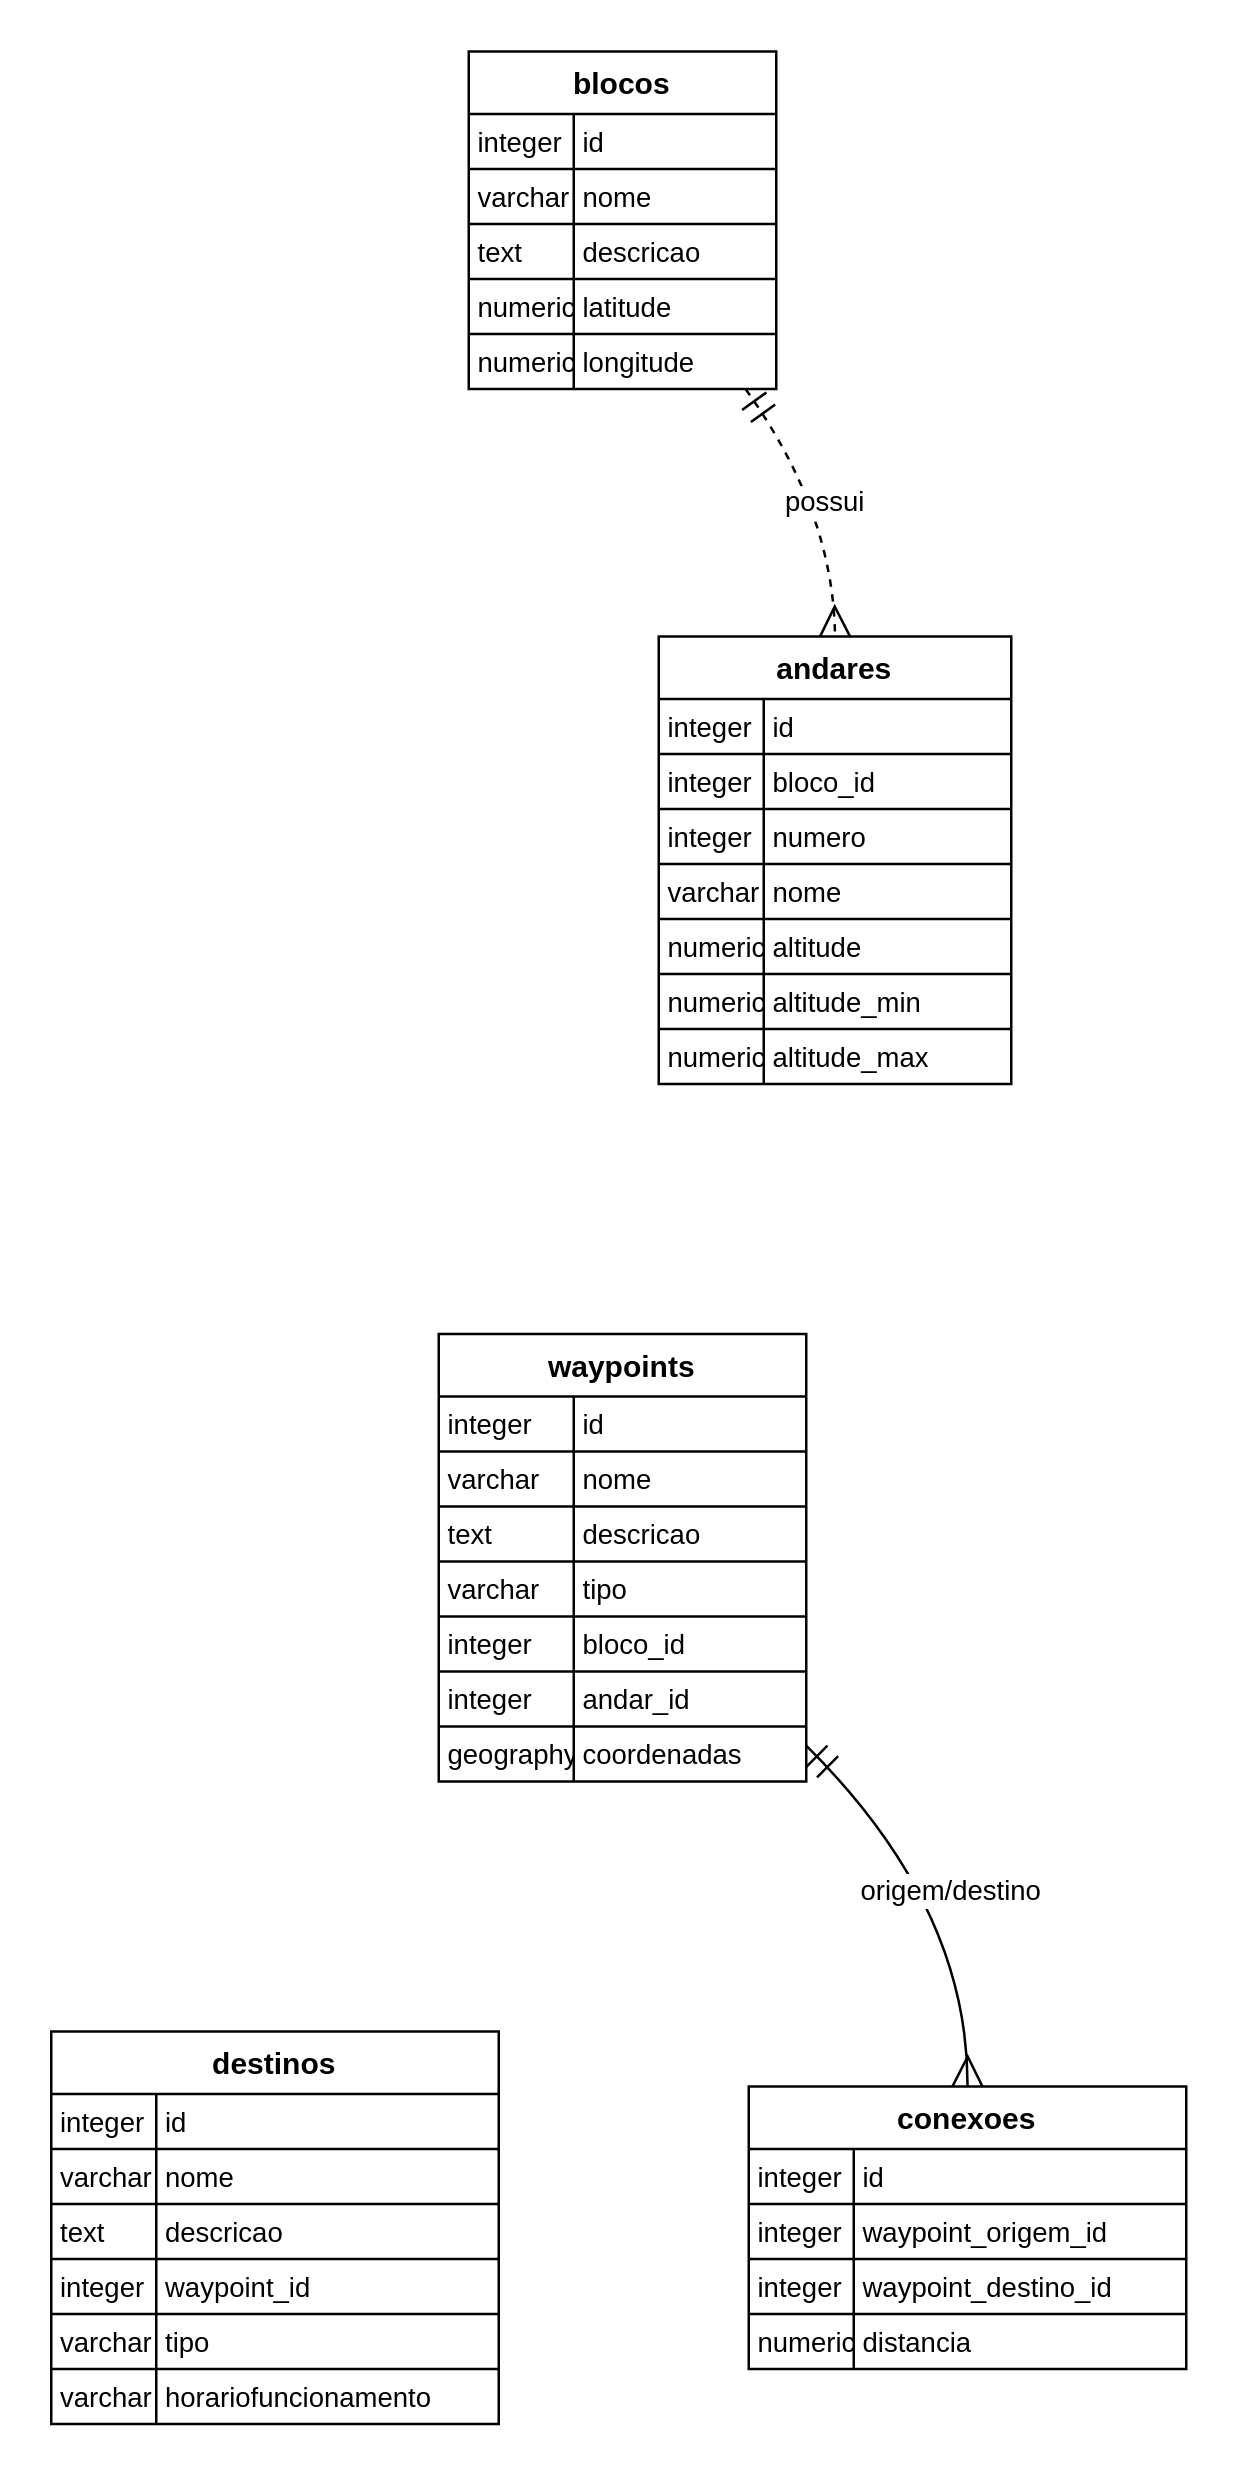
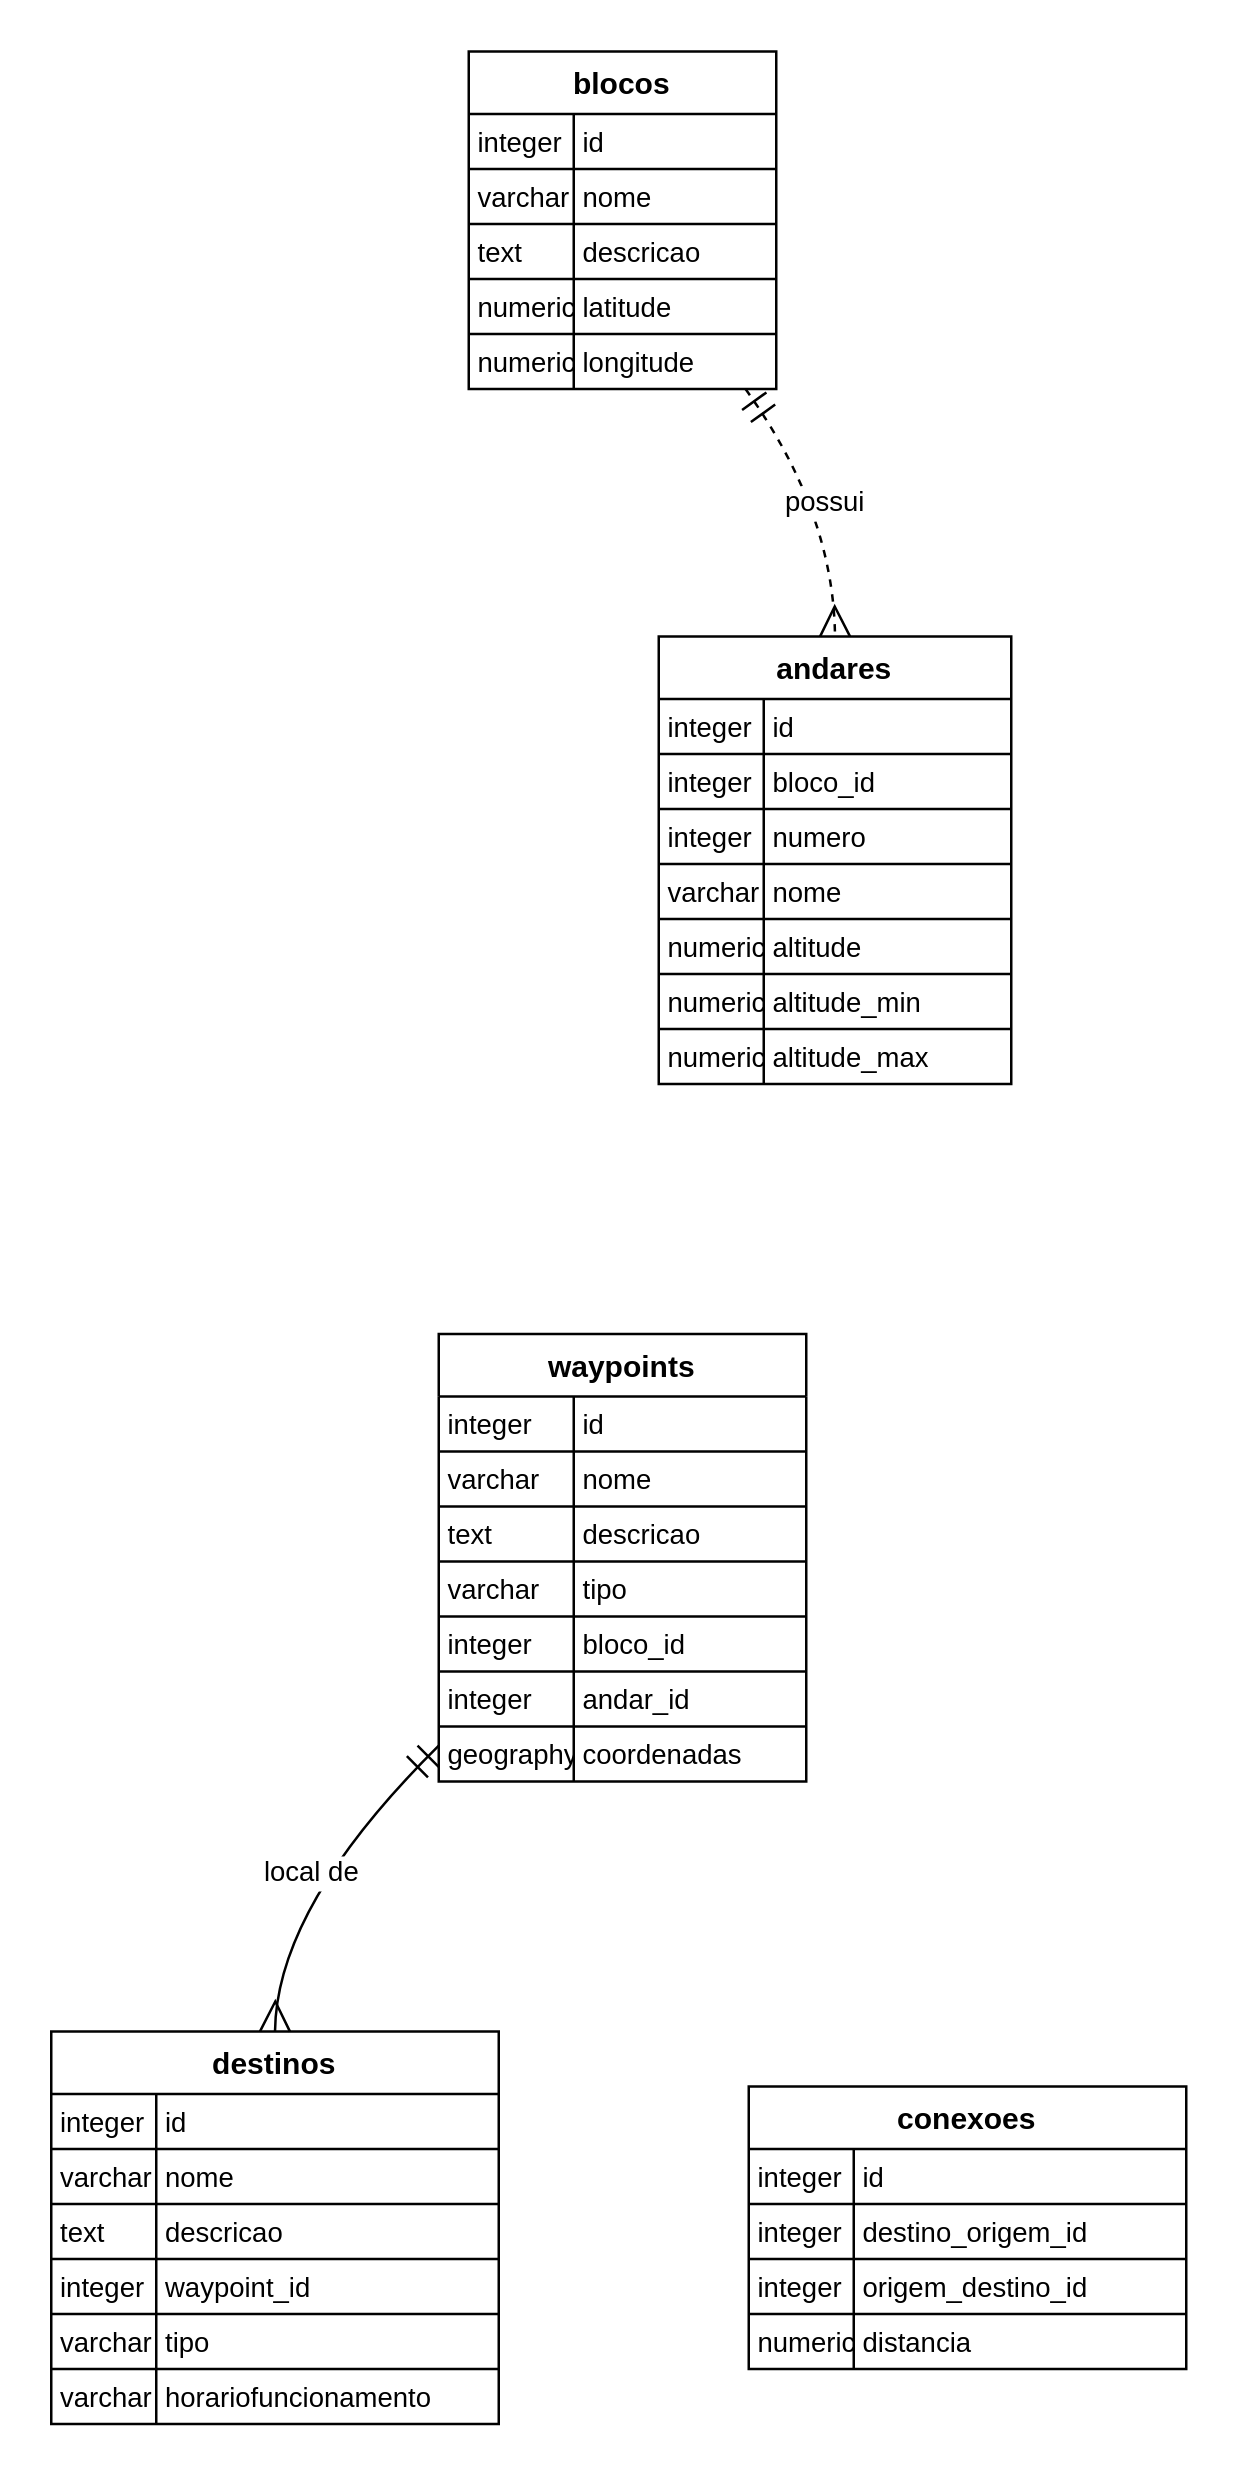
edge "waypoints" -- "destinos": added, label "local de"
edge "waypoints" -- "conexoes": removed, label "origem/destino"
node "waypoint_origem_id": label "waypoint_origem_id" -> "destino_origem_id"
node "waypoint_destino_id": label "waypoint_destino_id" -> "origem_destino_id"
